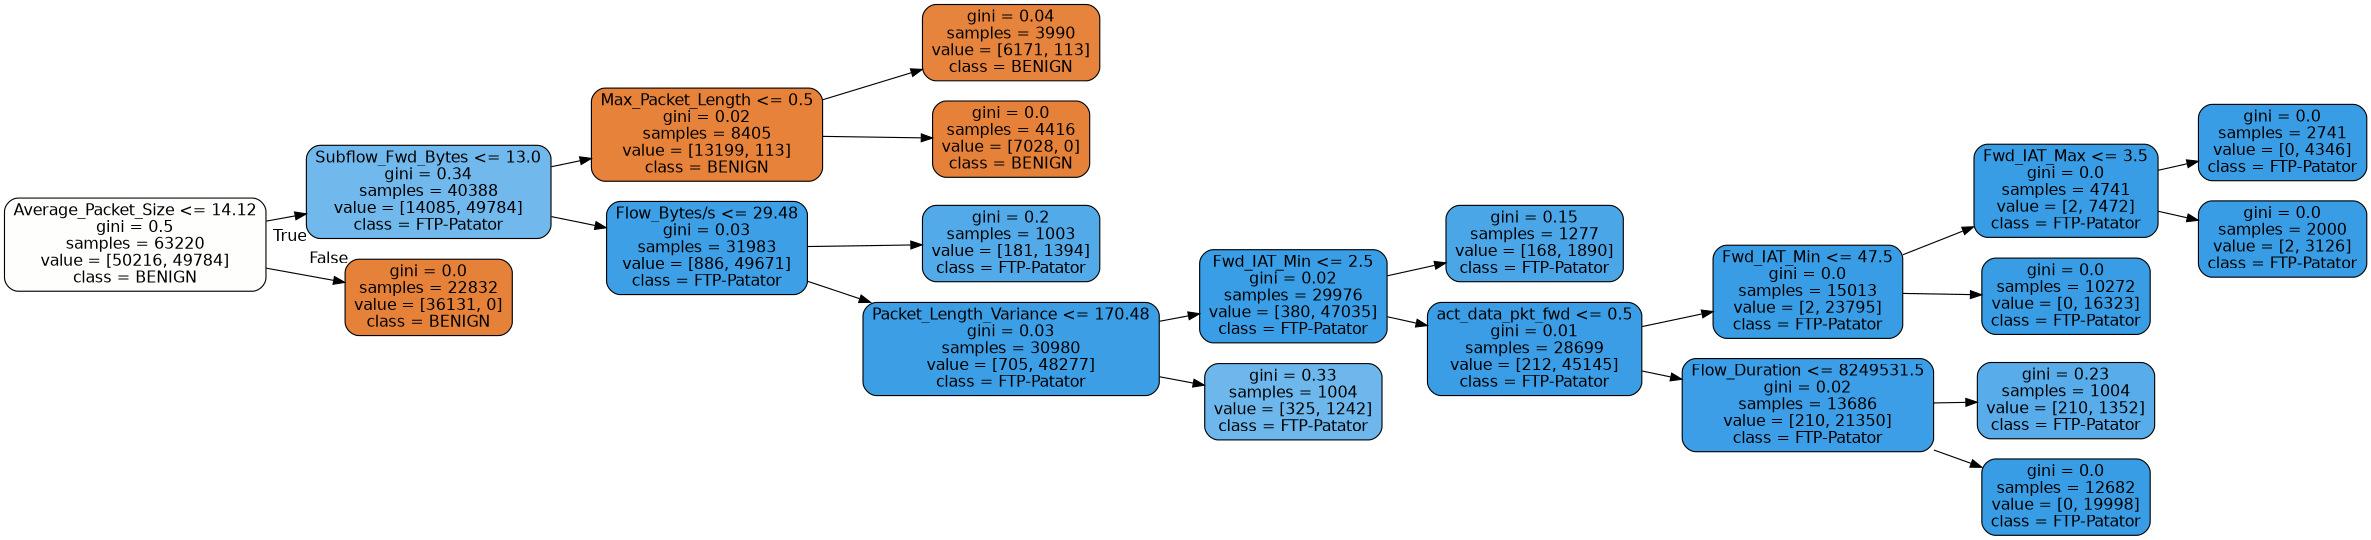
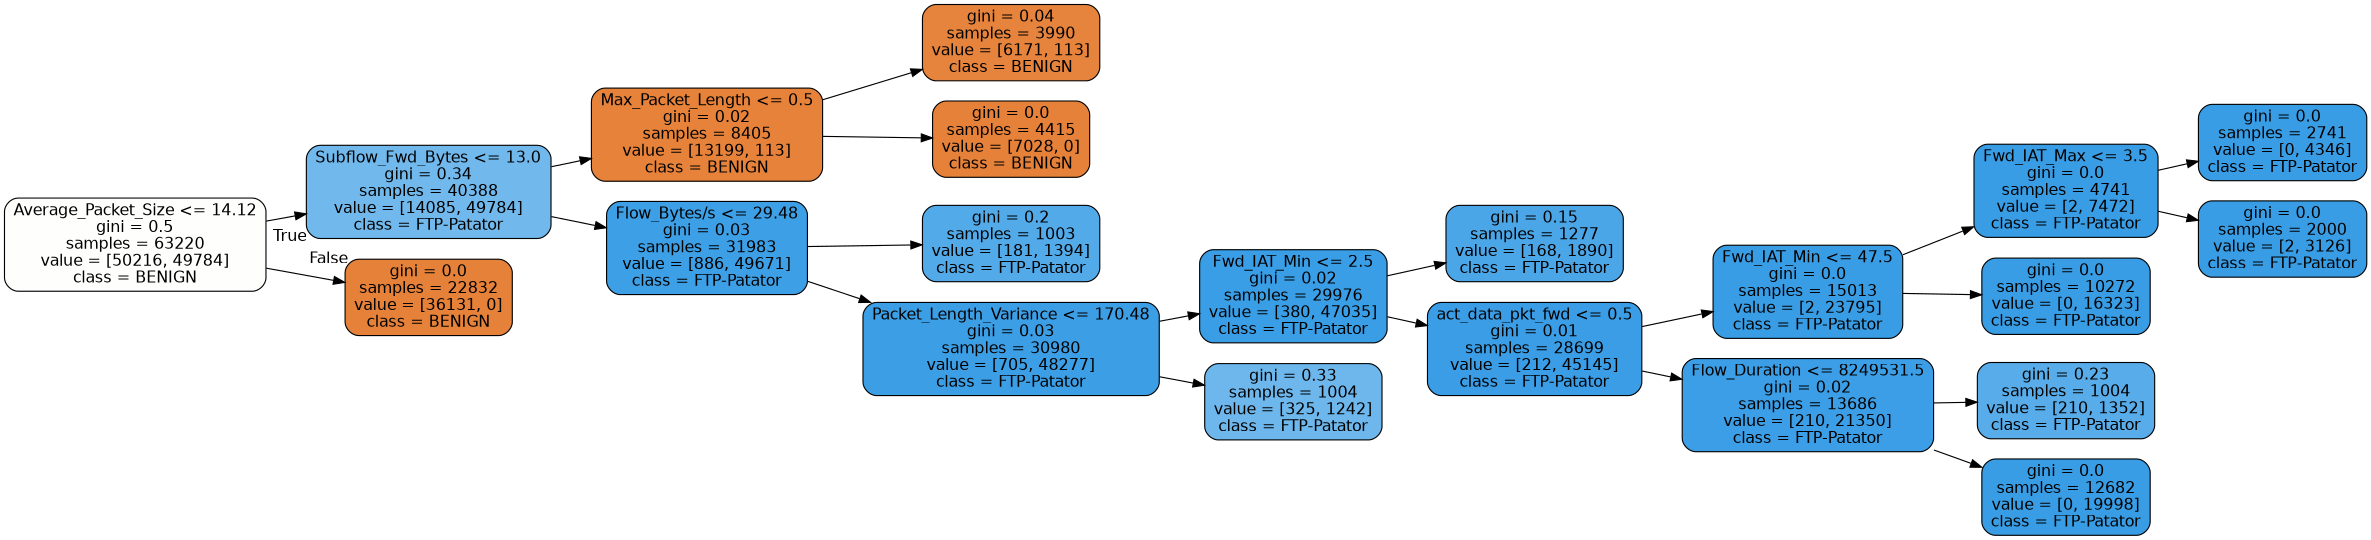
node "gini = 0.0 samples = 4416 value = [7028, 0] class = BENIGN": label "gini = 0.0 samples = 4416 value = [7028, 0] class = BENIGN" -> "gini = 0.0 samples = 4415 value = [7028, 0] class = BENIGN"
